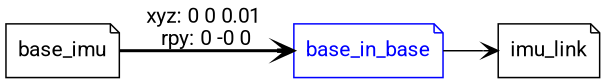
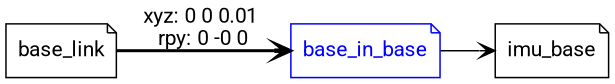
node "base_imu": label "base_imu" -> "base_link"
node "imu_link": label "imu_link" -> "imu_base"
